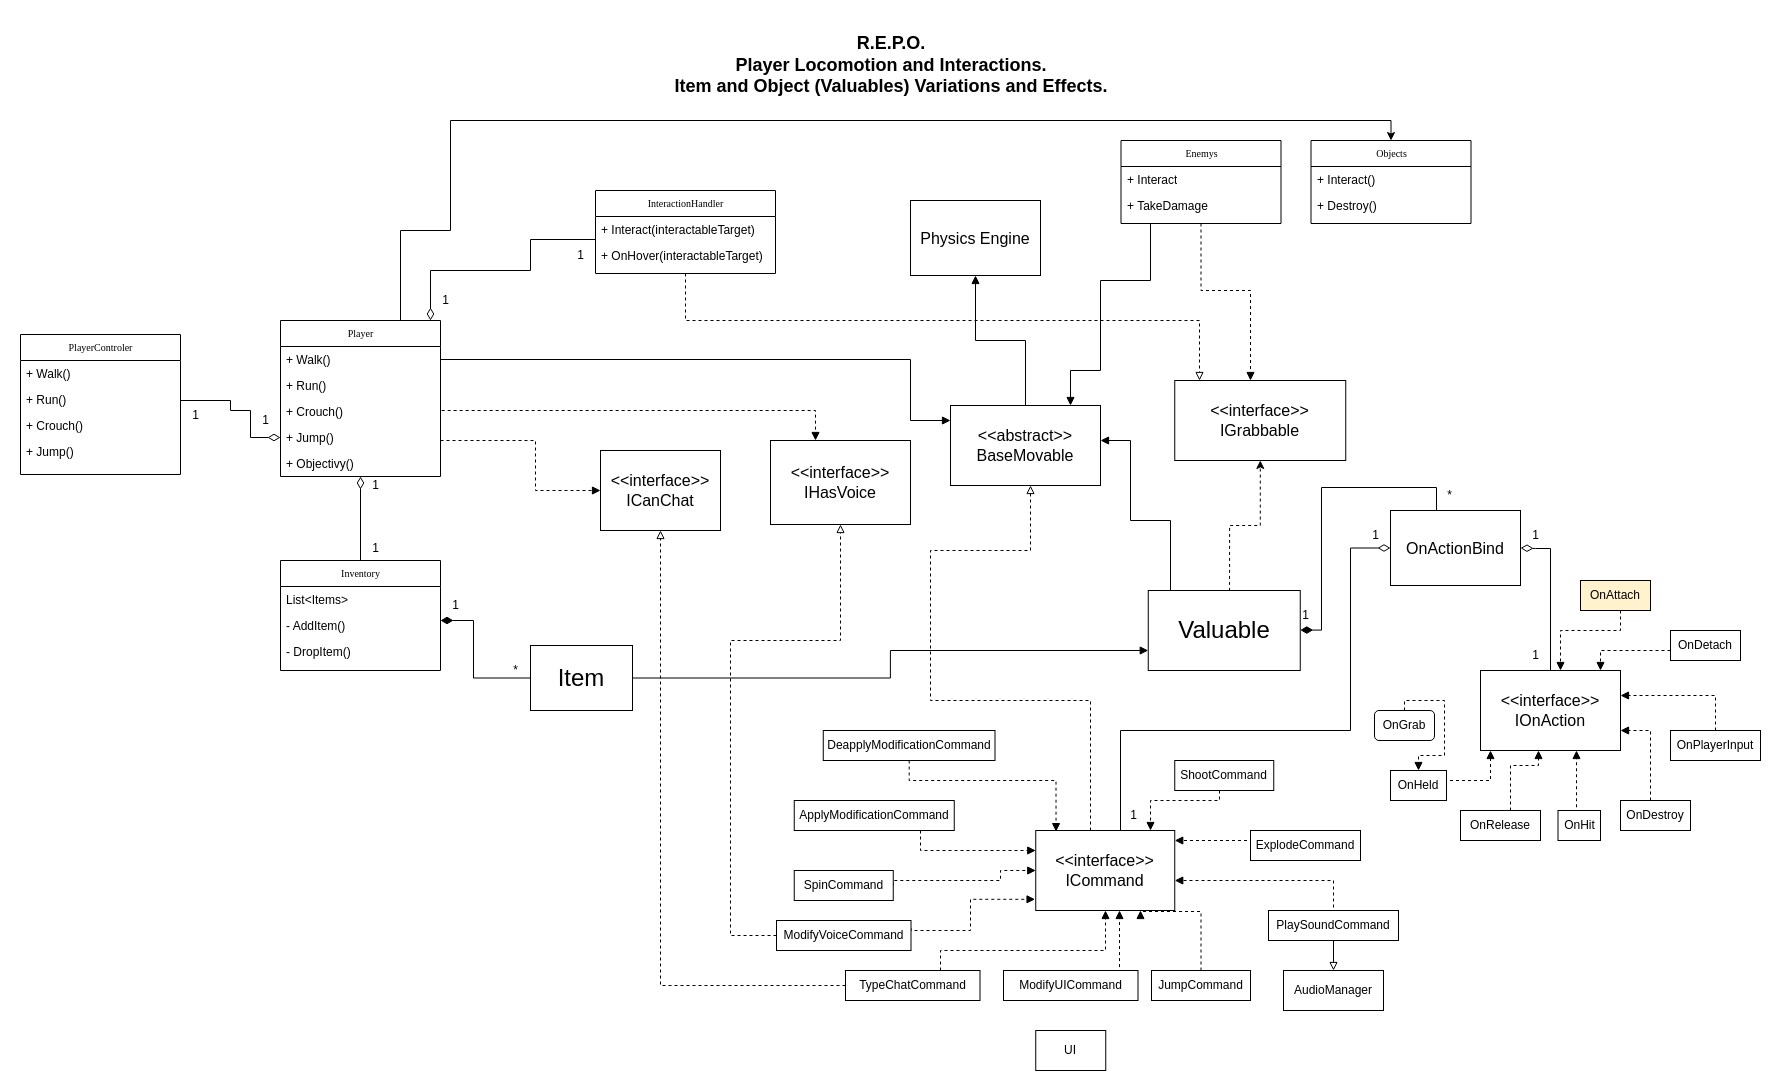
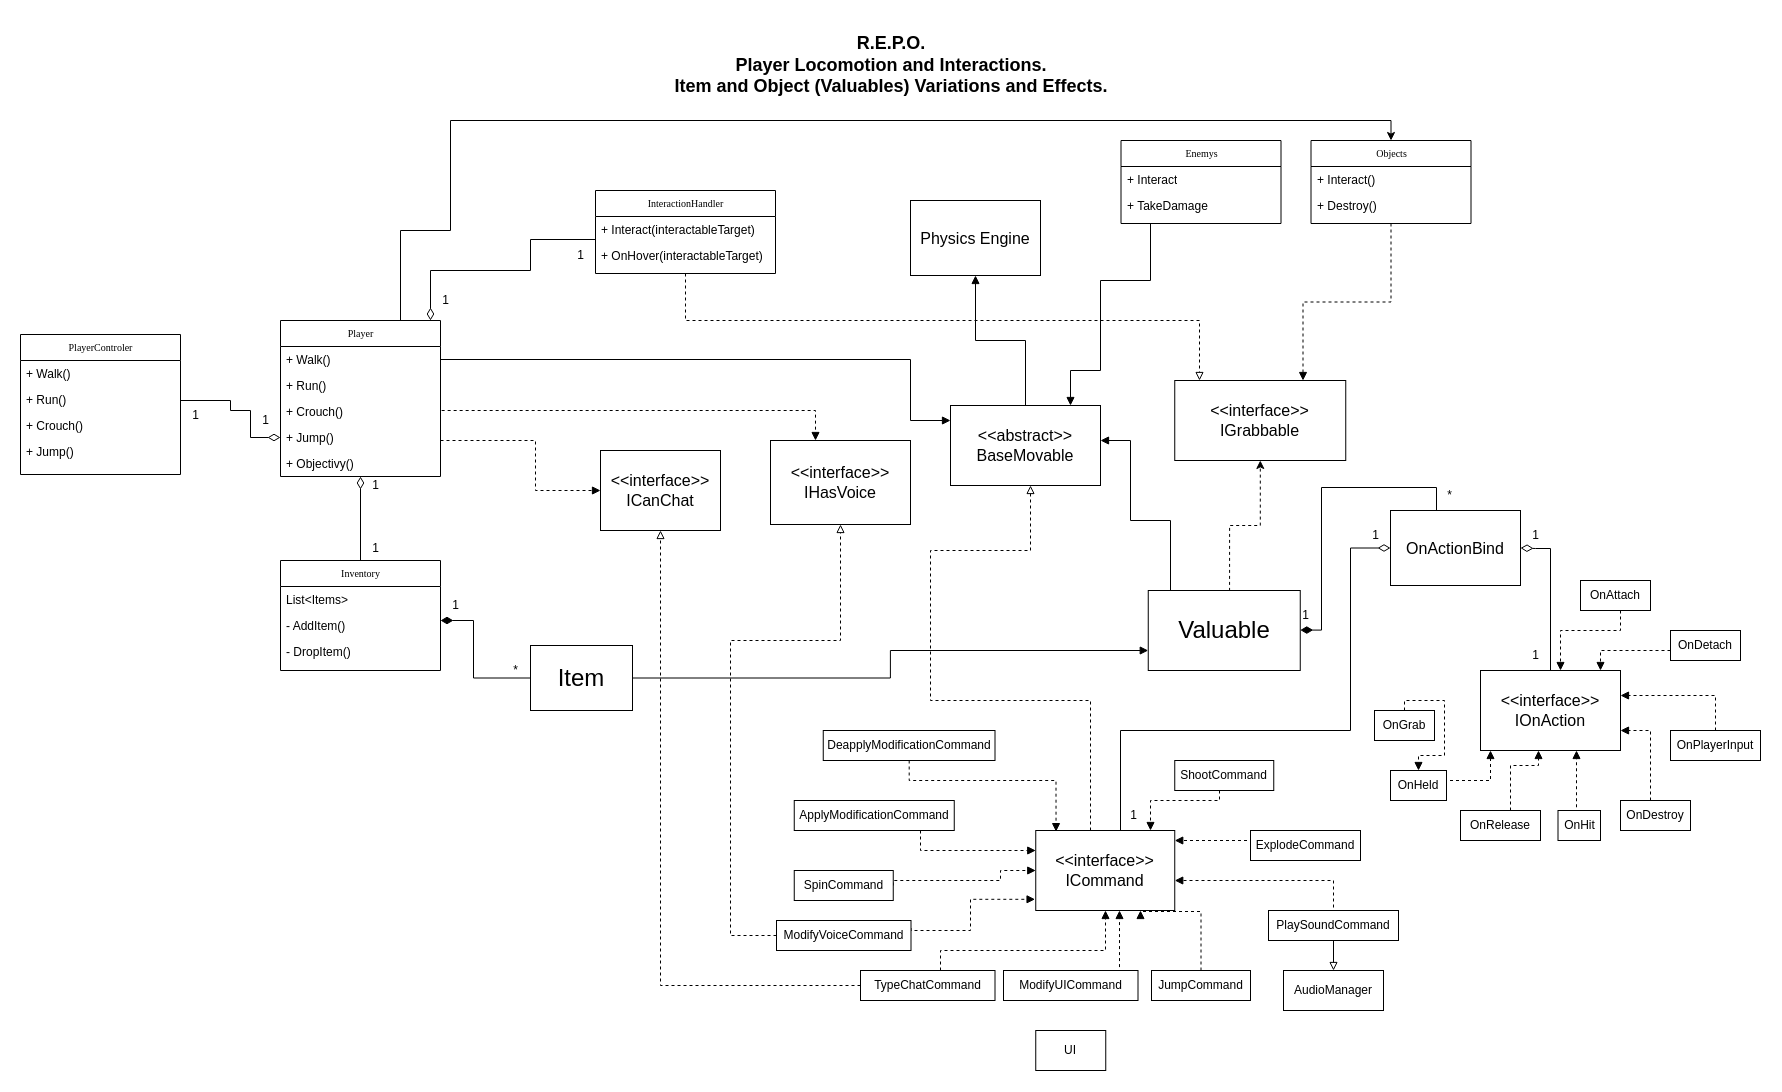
edge "Enemys" -> "<<interface>> IGrabbable": removed
edge "Objects" -> "<<interface>> IGrabbable": added
node "OnAttach": fillcolor #fff2cc -> #ffffff
node "OnGrab": shape rounded rectangle -> rectangle
node "TypeChatCommand": moved (913, 986) -> (928, 986)
